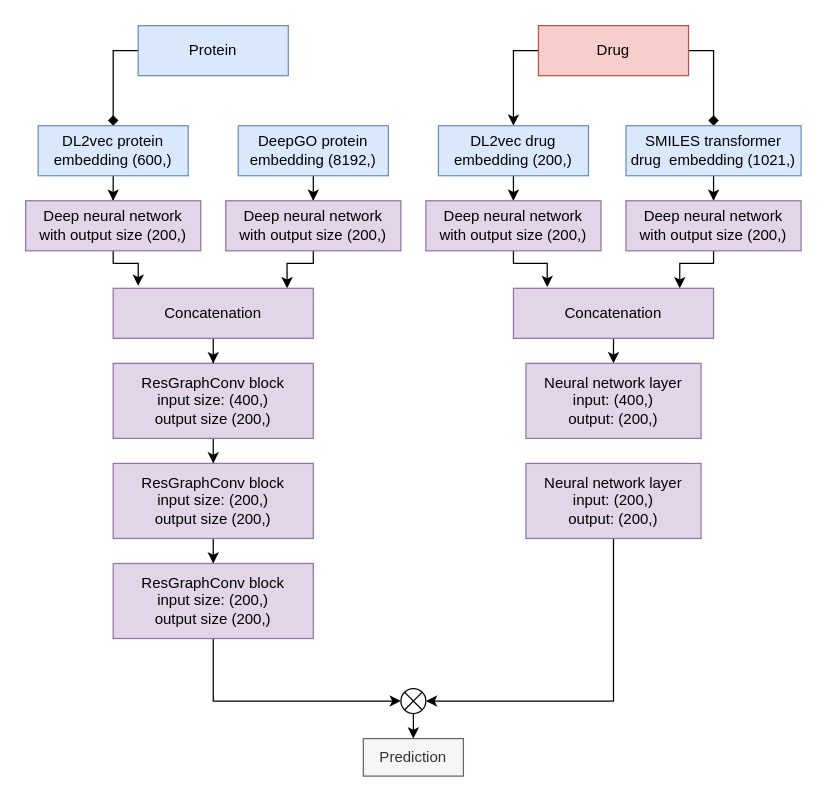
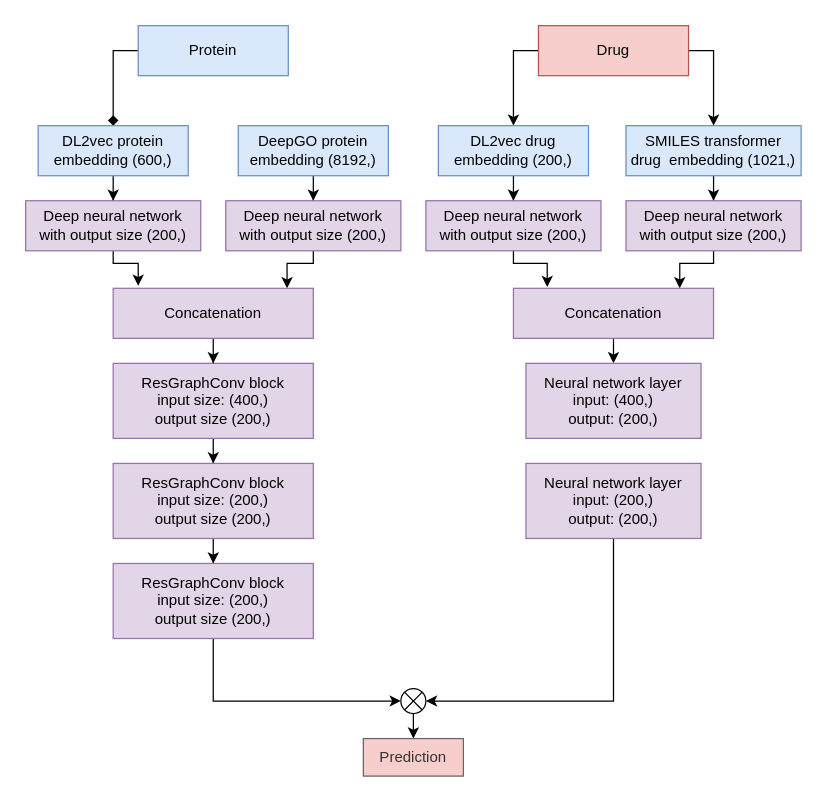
edge "Drug" -> "SMILES transformer drug embedding (1021,)": arrowhead diamond -> classic
node "Prediction": fillcolor #f5f5f5 -> #f8cecc
